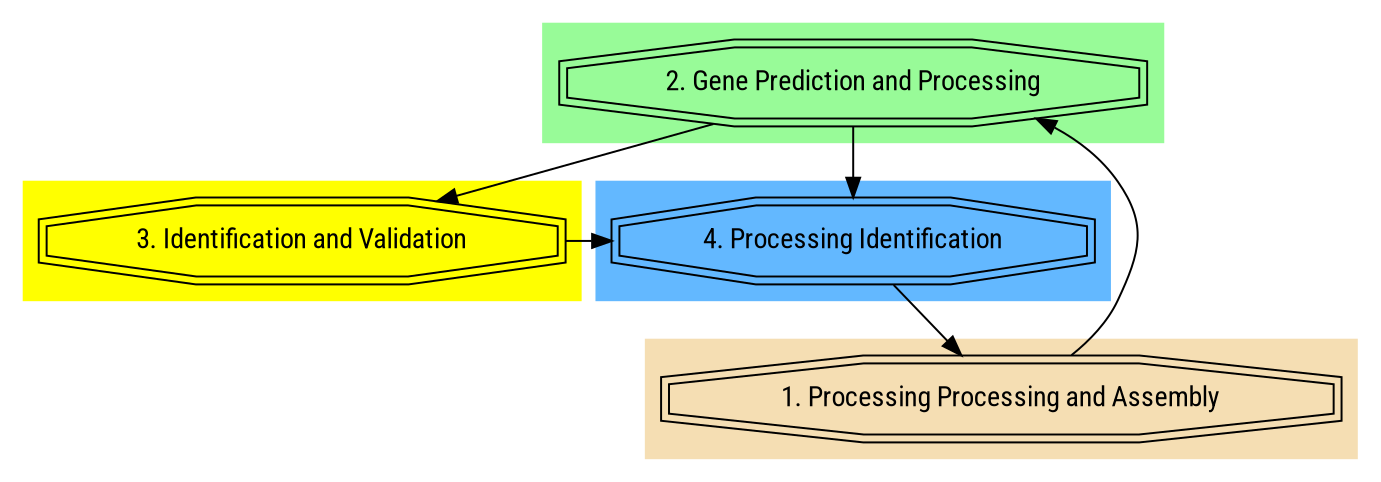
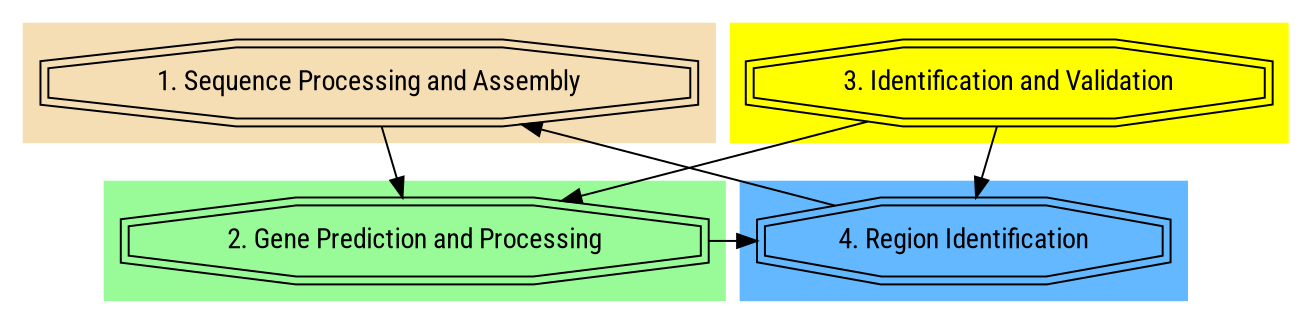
edge "2. Gene Prediction and Processing" -> "3. Identification and Validation": reversed
node "4. Processing Identification": label "4. Processing Identification" -> "4. Region Identification"
node "1. Processing Processing and Assembly": label "1. Processing Processing and Assembly" -> "1. Sequence Processing and Assembly"
